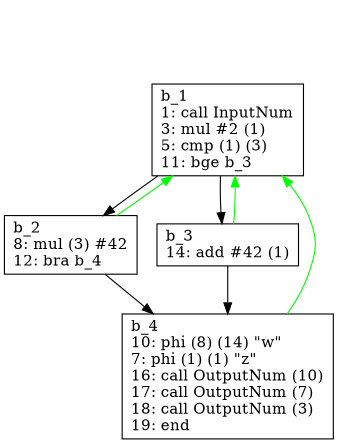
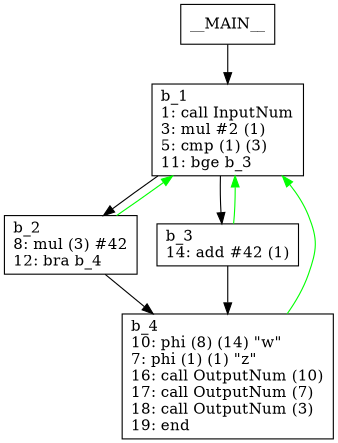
node "__MAIN__": added
